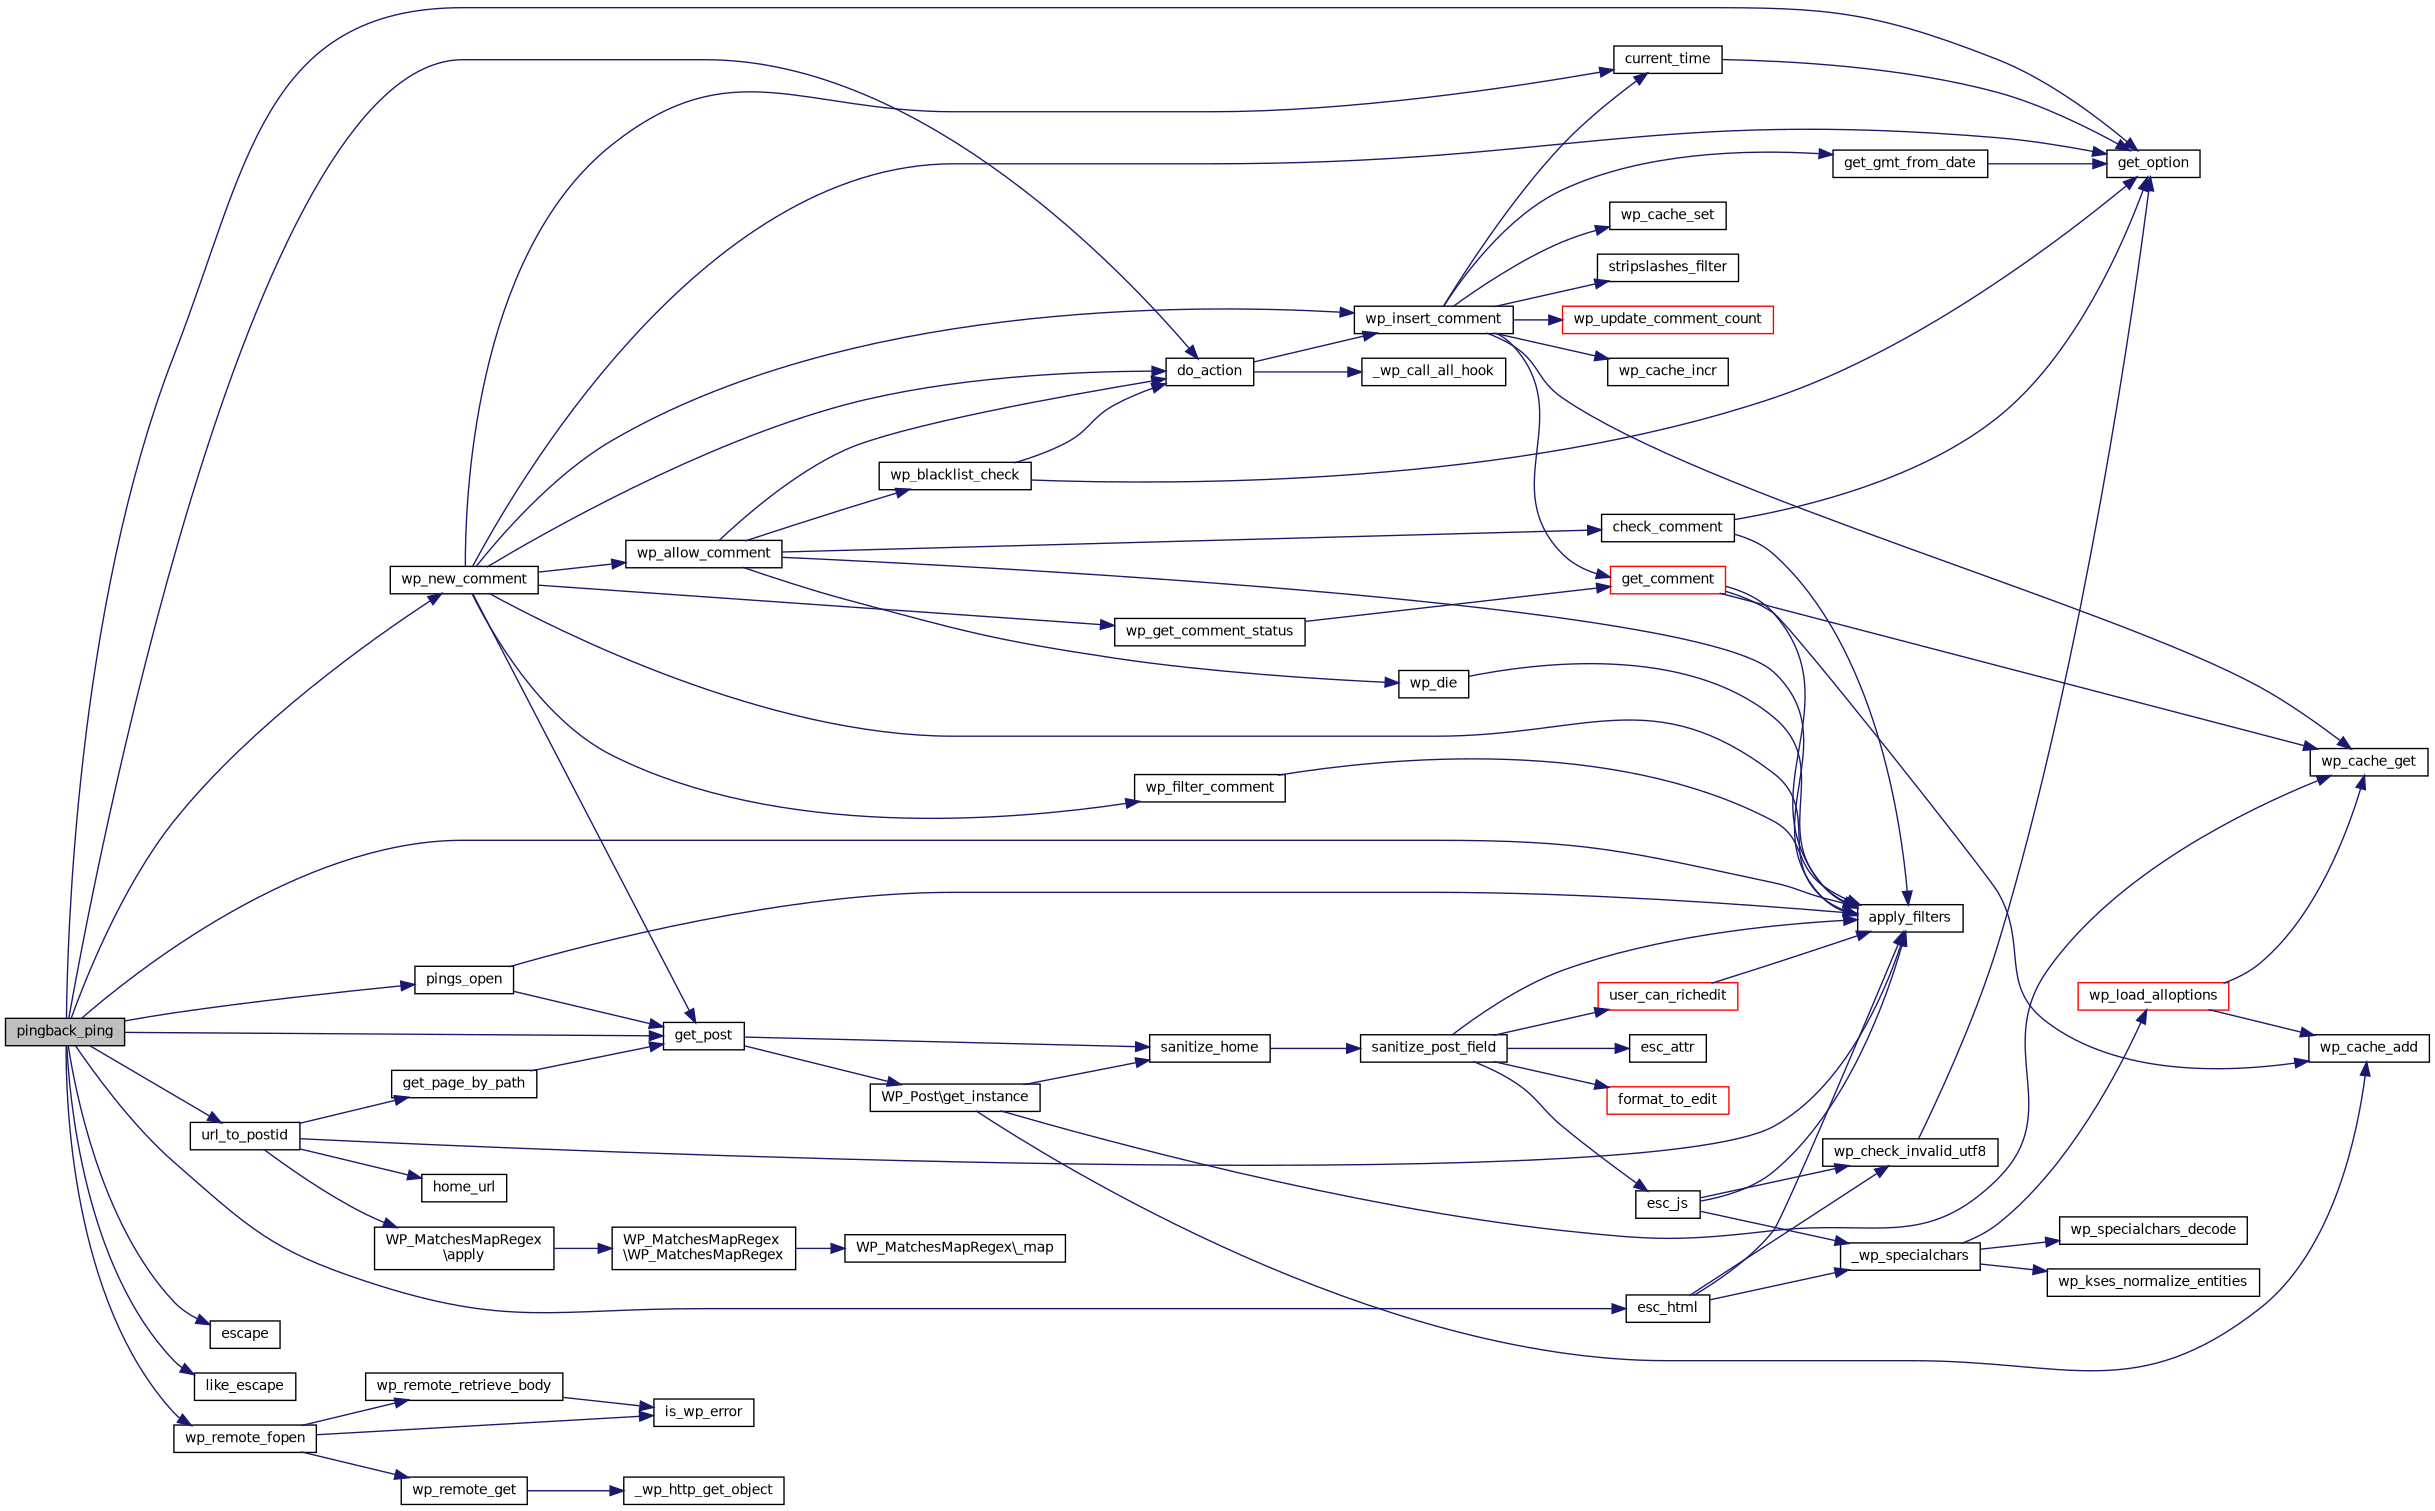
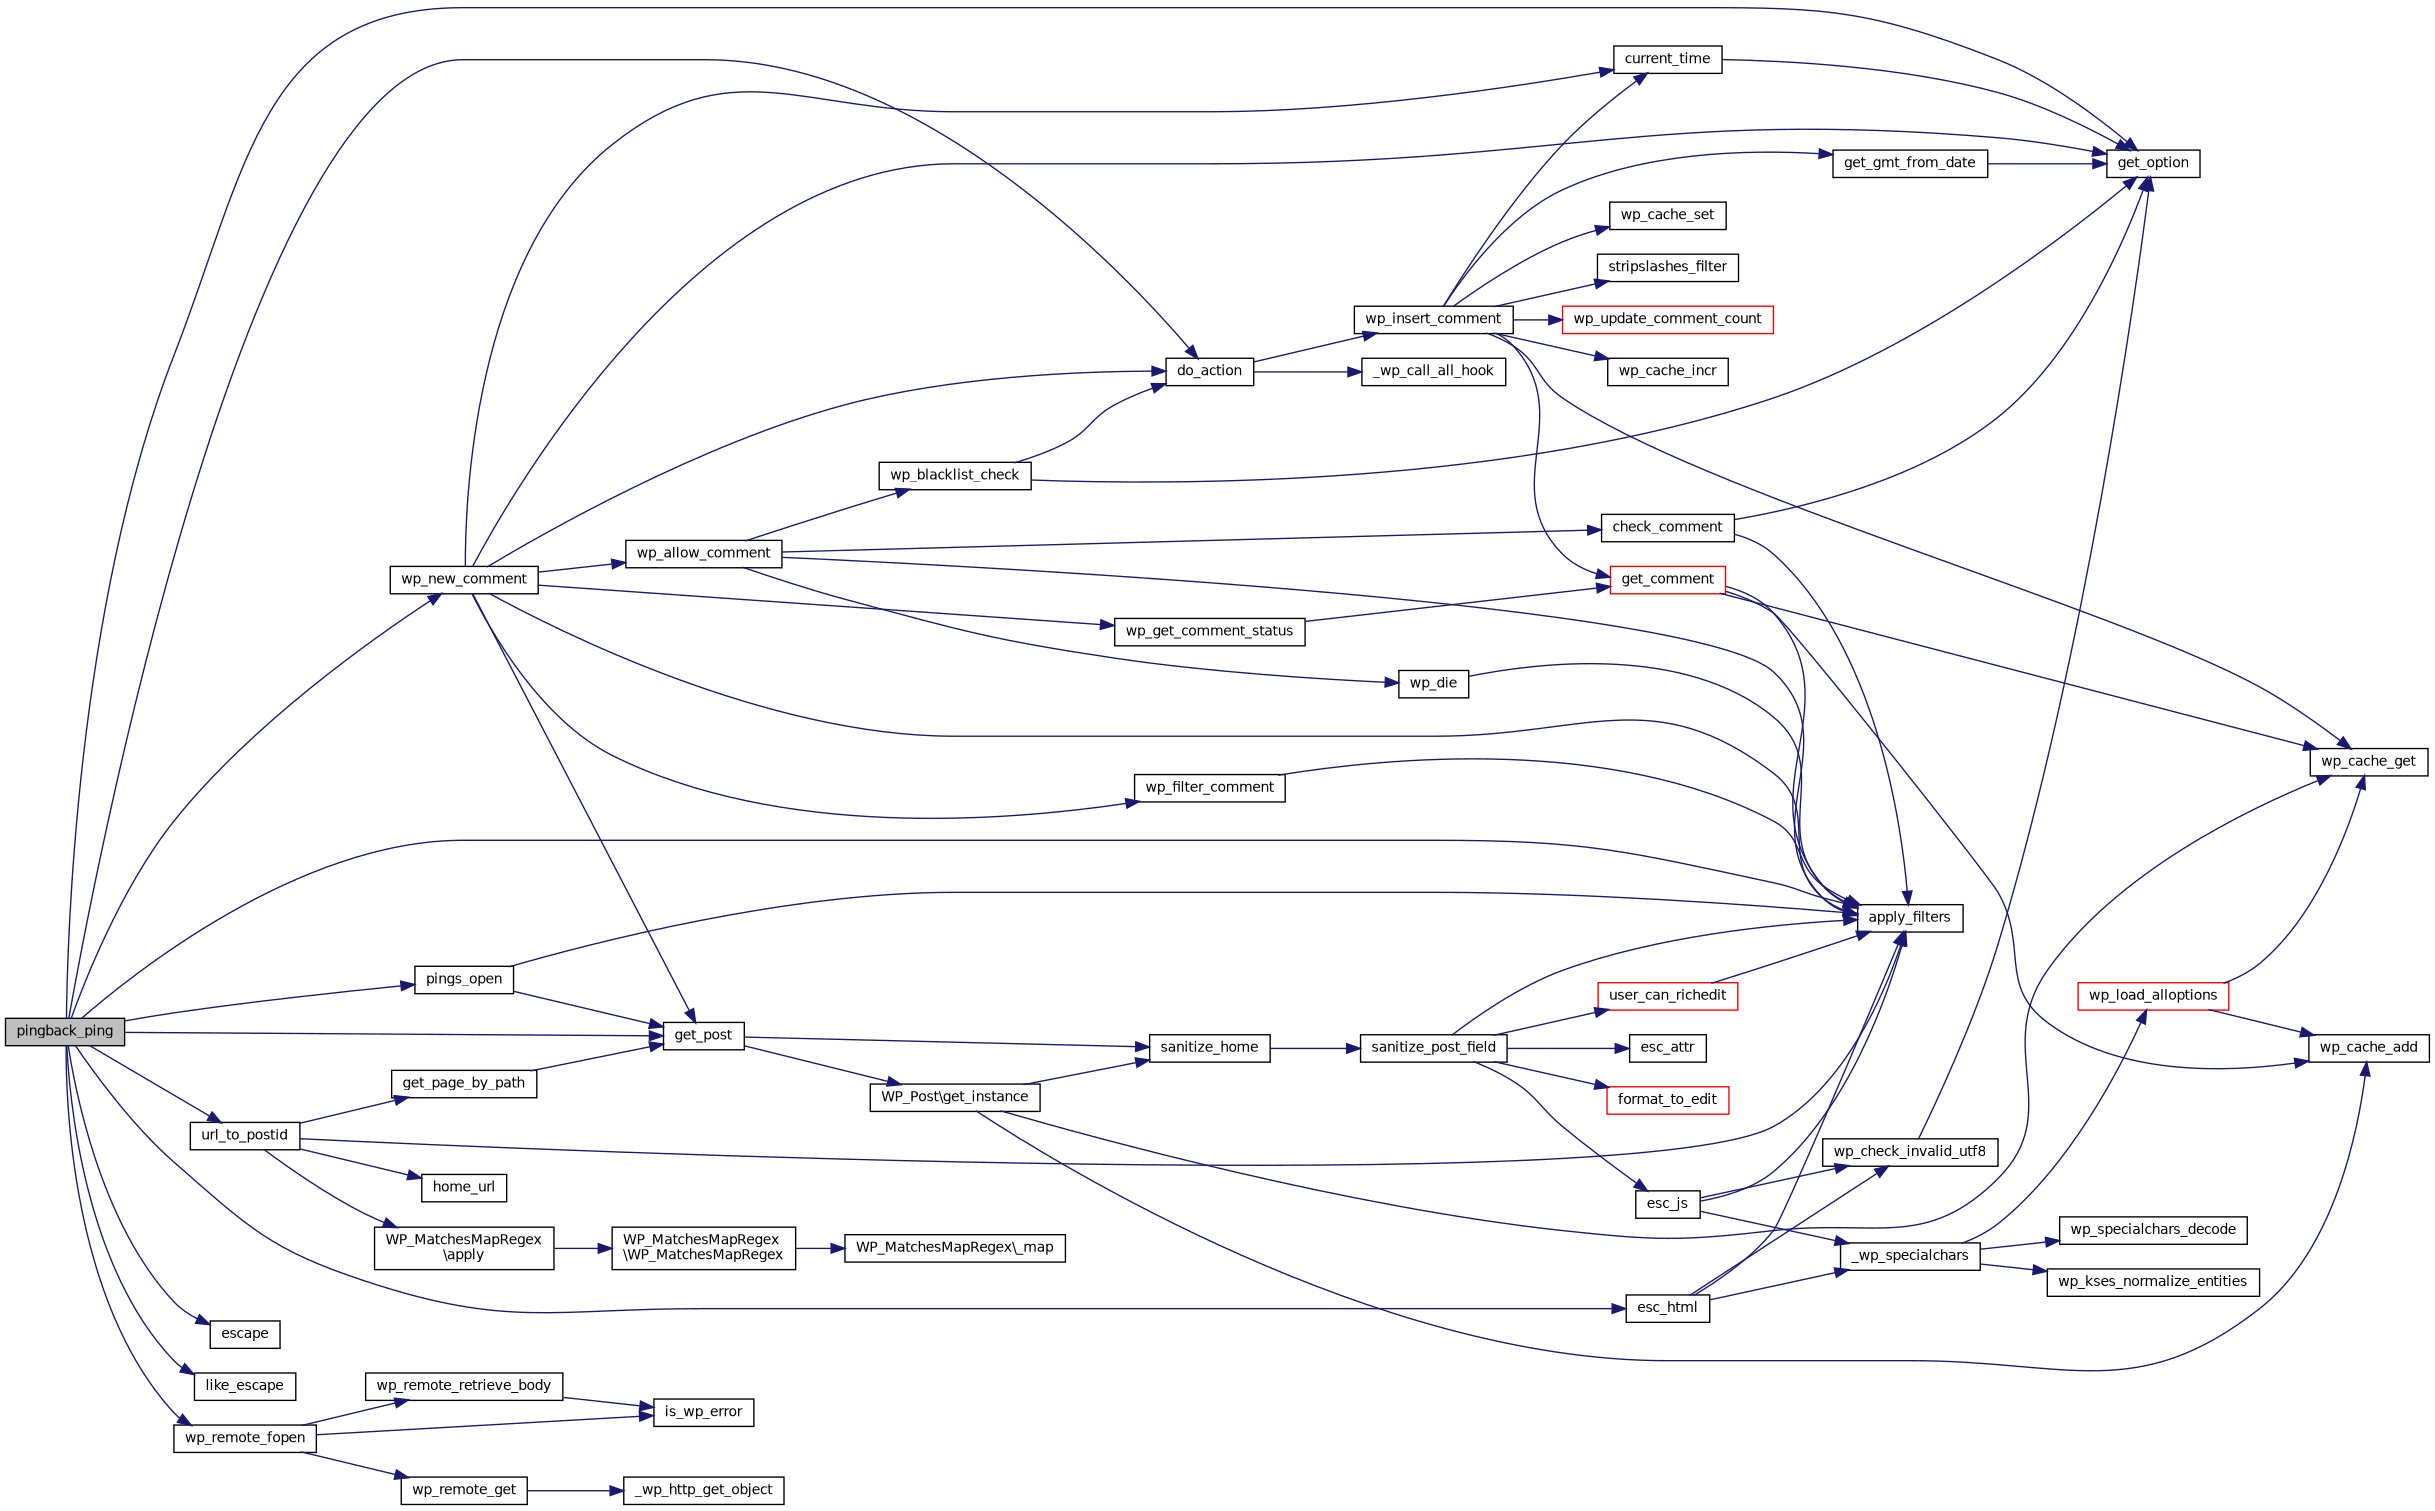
edge "wp_new_comment" -> "wp_insert_comment": removed
edge "wp_allow_comment" -> "do_action": removed
